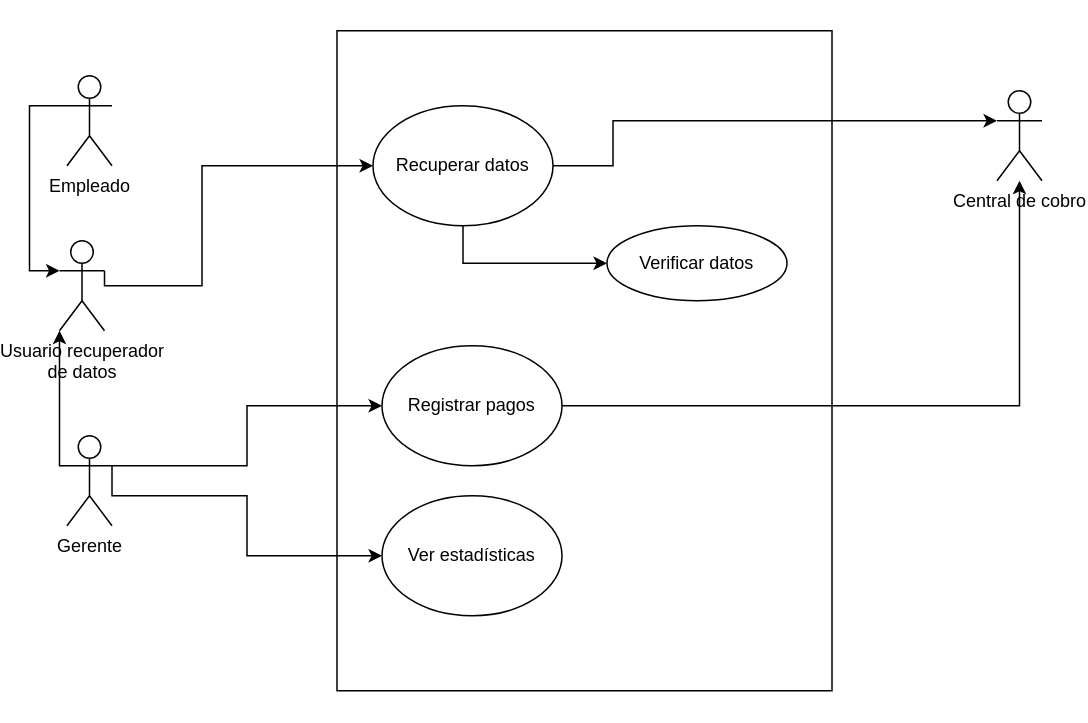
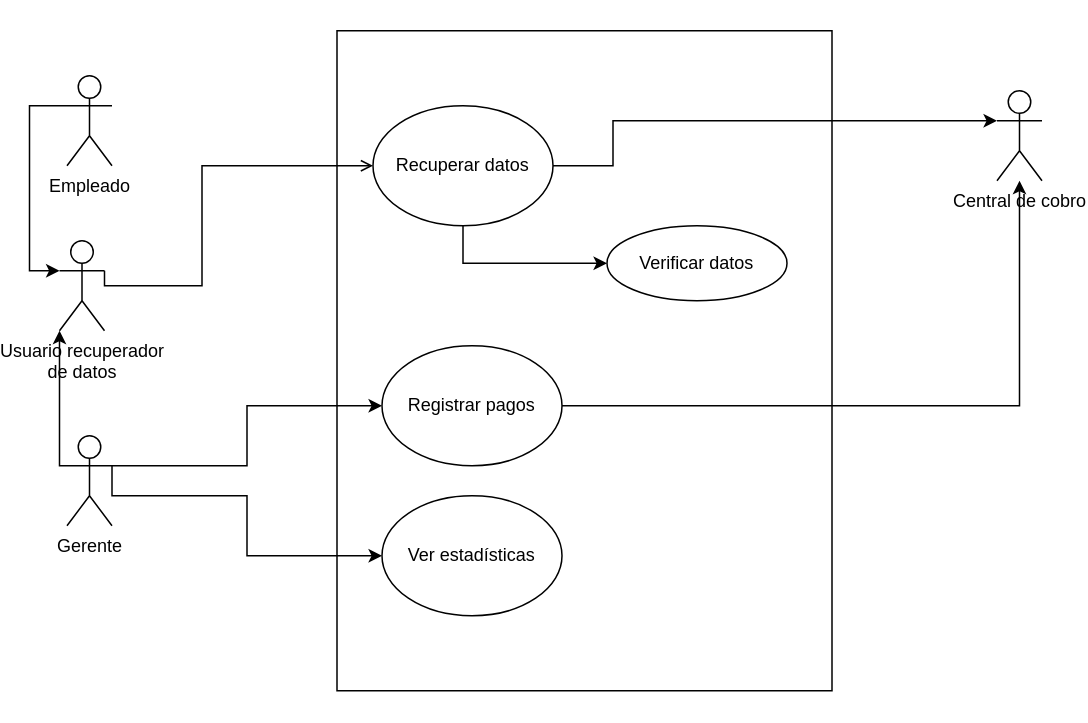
edge "Usuario recuperador de datos" -> "Recuperar datos": arrowhead classic -> open
